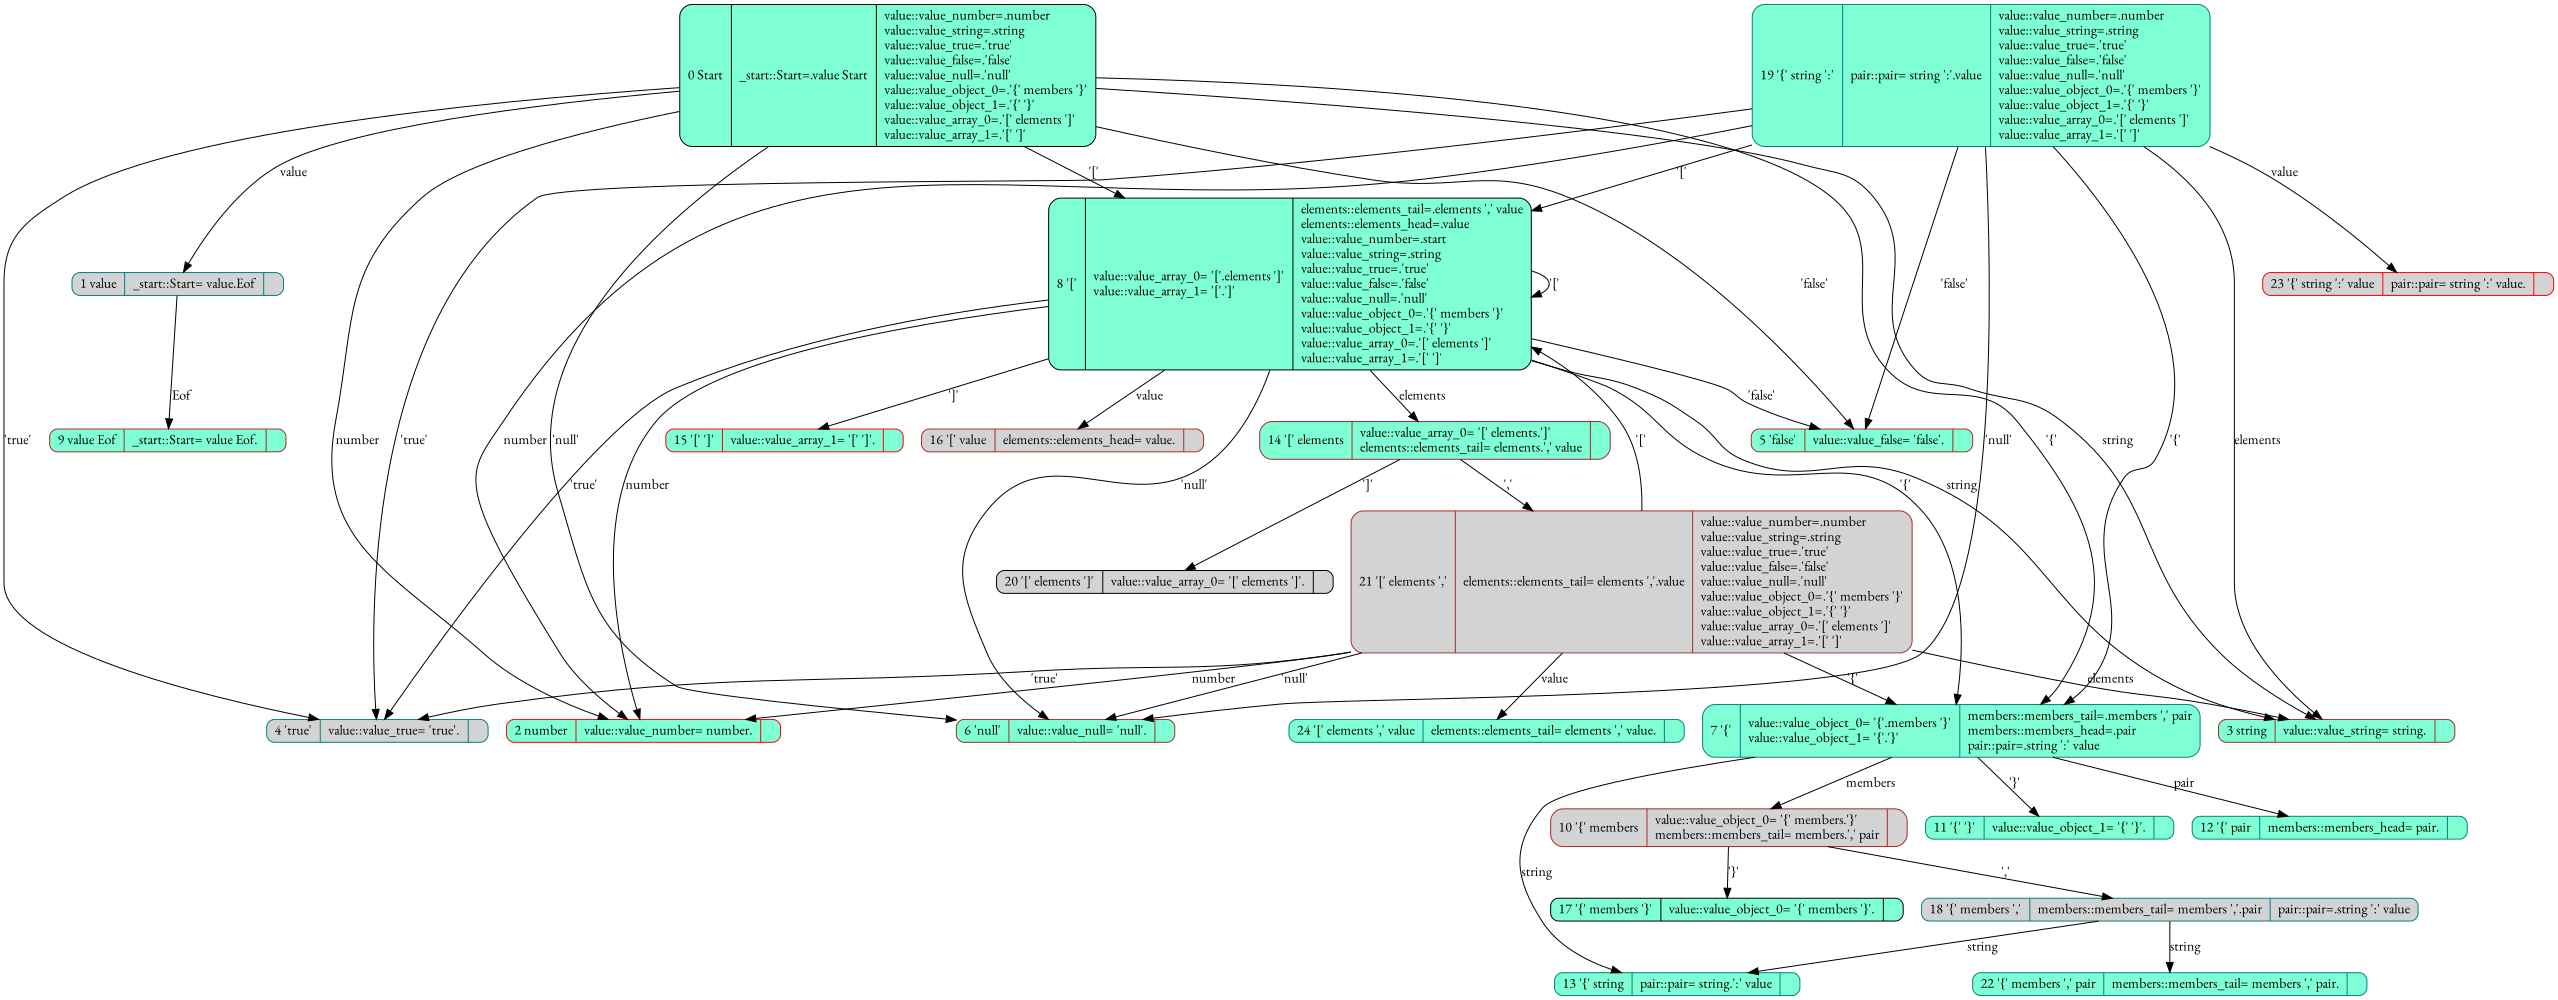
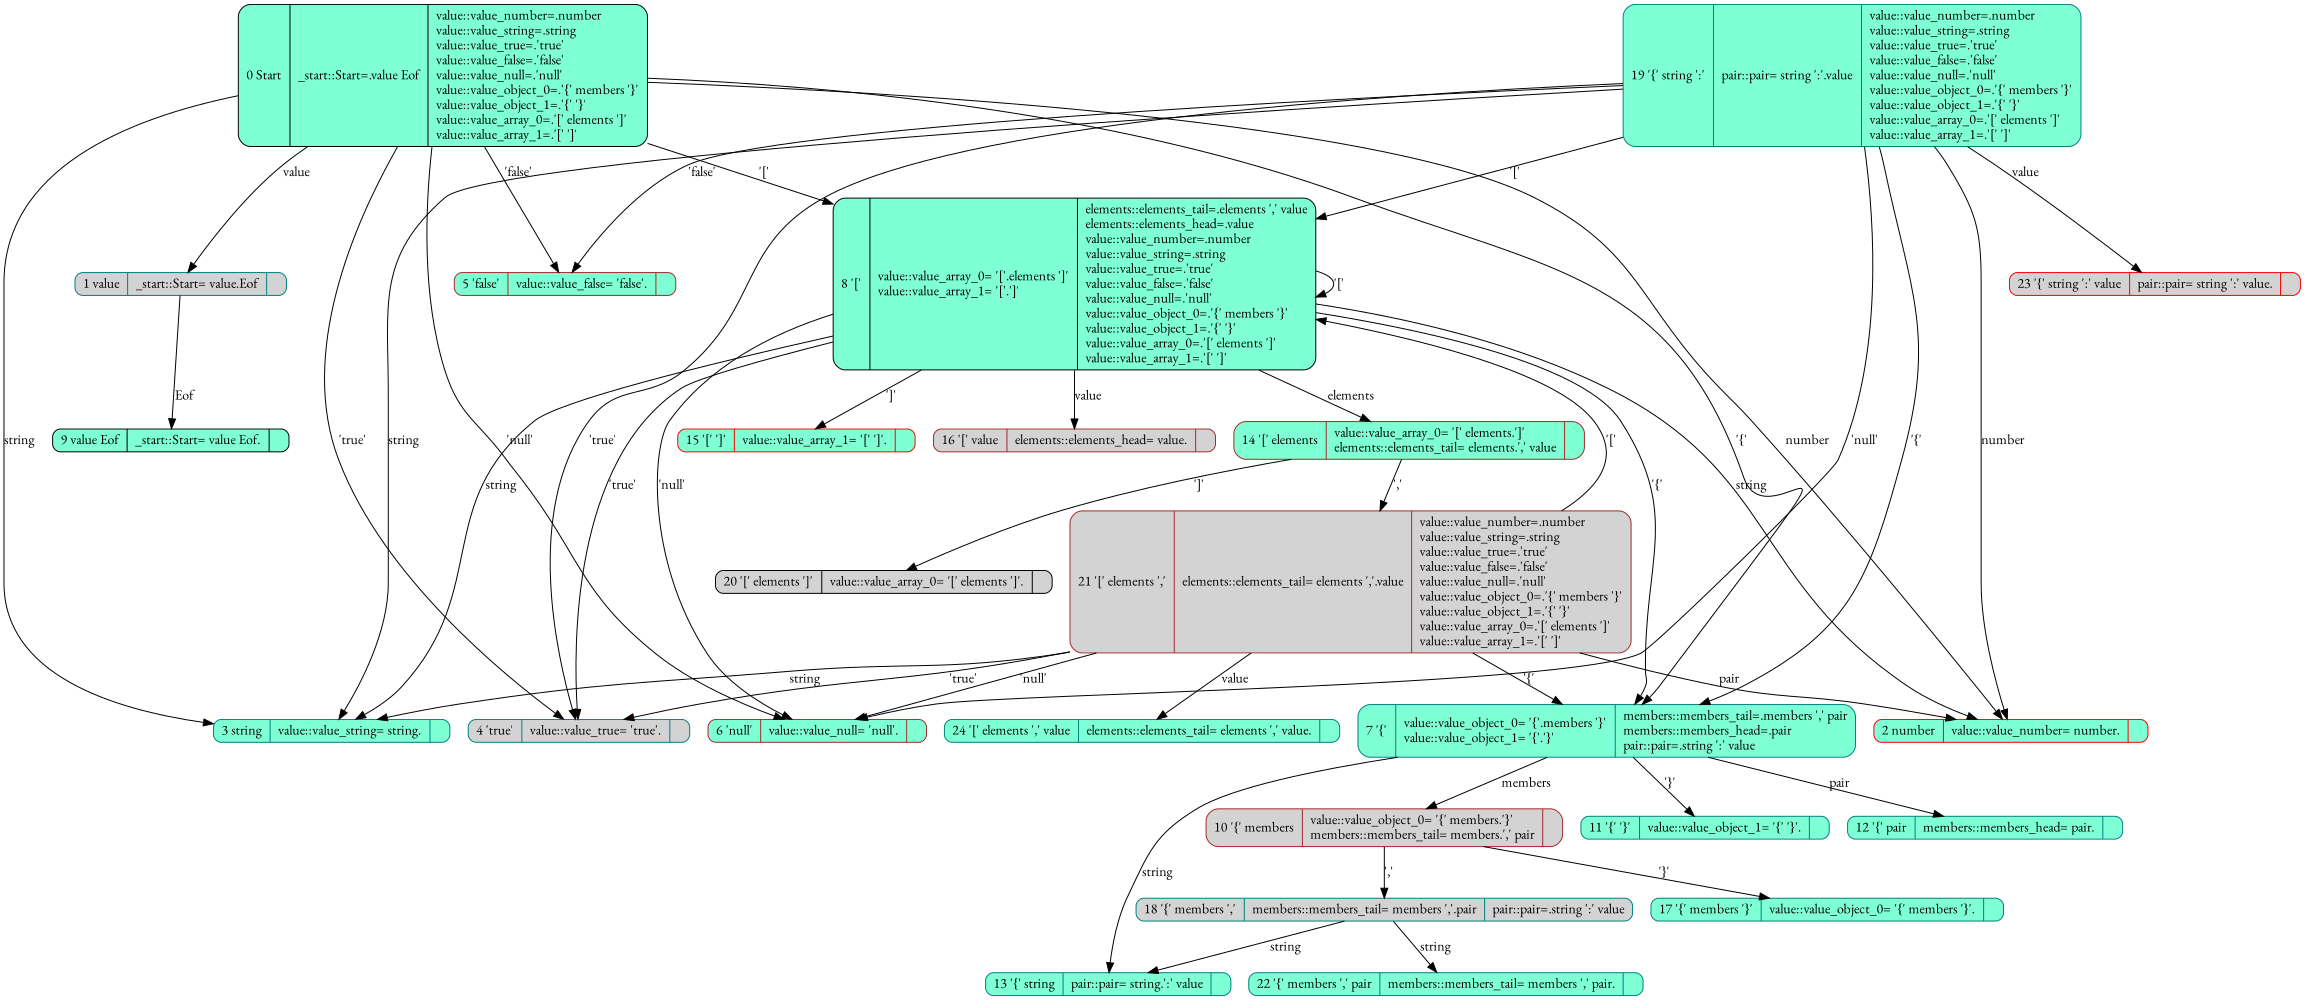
node "0 Start": text "_start::Start=.value Start" -> "_start::Start=.value Eof"
node "8 '['": text "value::value_number=.start" -> "value::value_number=.number"
edge "8 '['" -> "5 'false'": removed, label "'false'"
node "9 value Eof": color brown -> black
edge "19 '{' string ':'" -> "3 string": label "elements" -> "string"
edge "8 '['" -> "2 number": label "number" -> "string"
edge "21 '[' elements ','" -> "2 number": label "number" -> "pair"
edge "21 '[' elements ','" -> "3 string": label "elements" -> "string"
node "3 string": color brown -> teal
node "17 '{' members '}'": color black -> teal
